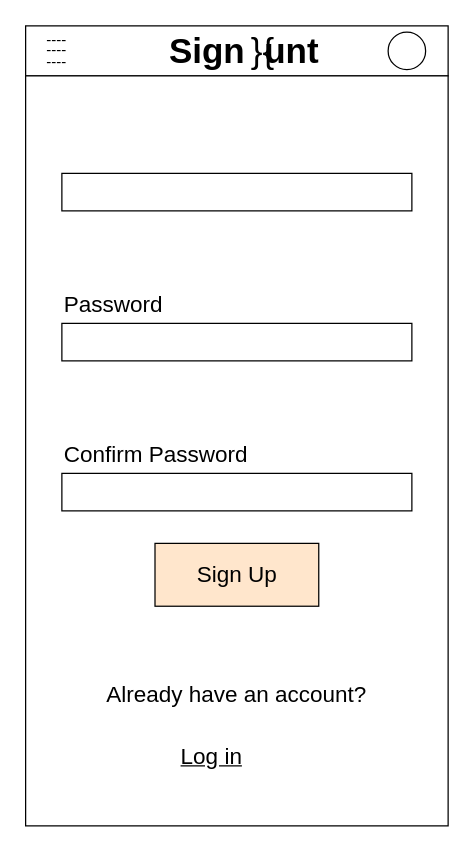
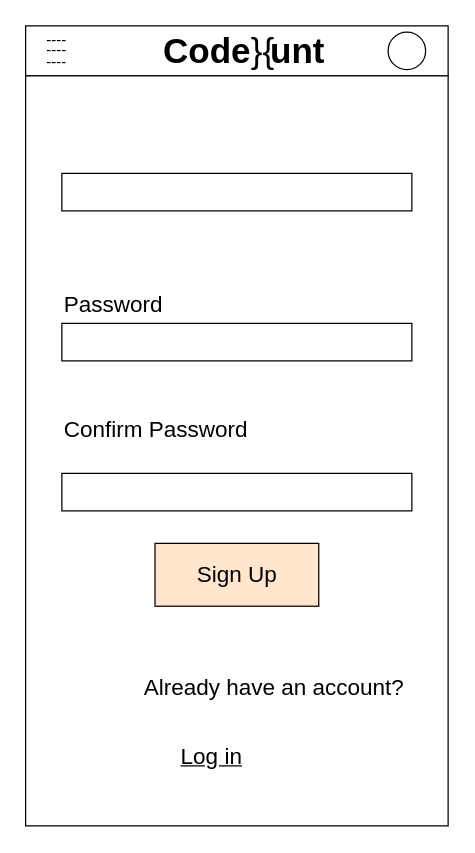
node "Sign unt": label "Sign unt" -> "Code unt"
node "Confirm Password": moved (156, 454) -> (156, 429)
node "Already have an account?": moved (237, 694) -> (274, 688)
